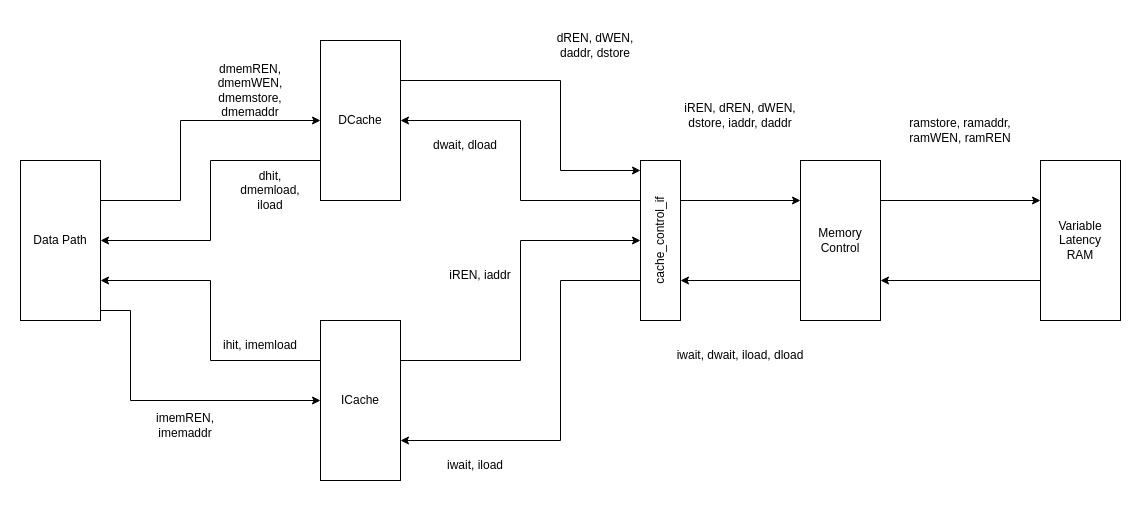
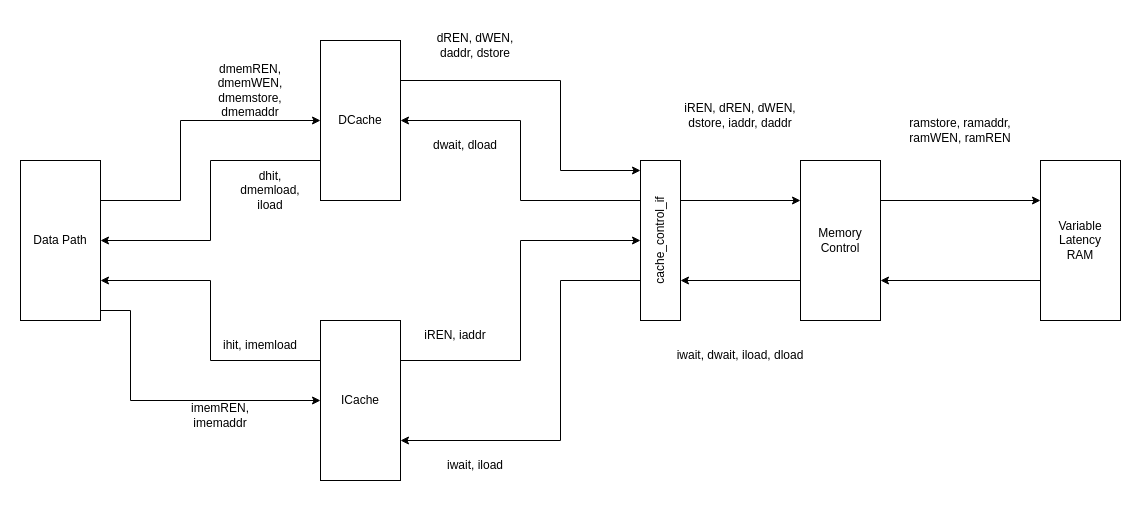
node "dREN, dWEN, daddr, dstore": moved (596, 46) -> (476, 46)
node "iREN, iaddr": moved (481, 276) -> (456, 336)
node "imemREN, imemaddr": moved (186, 426) -> (221, 416)
